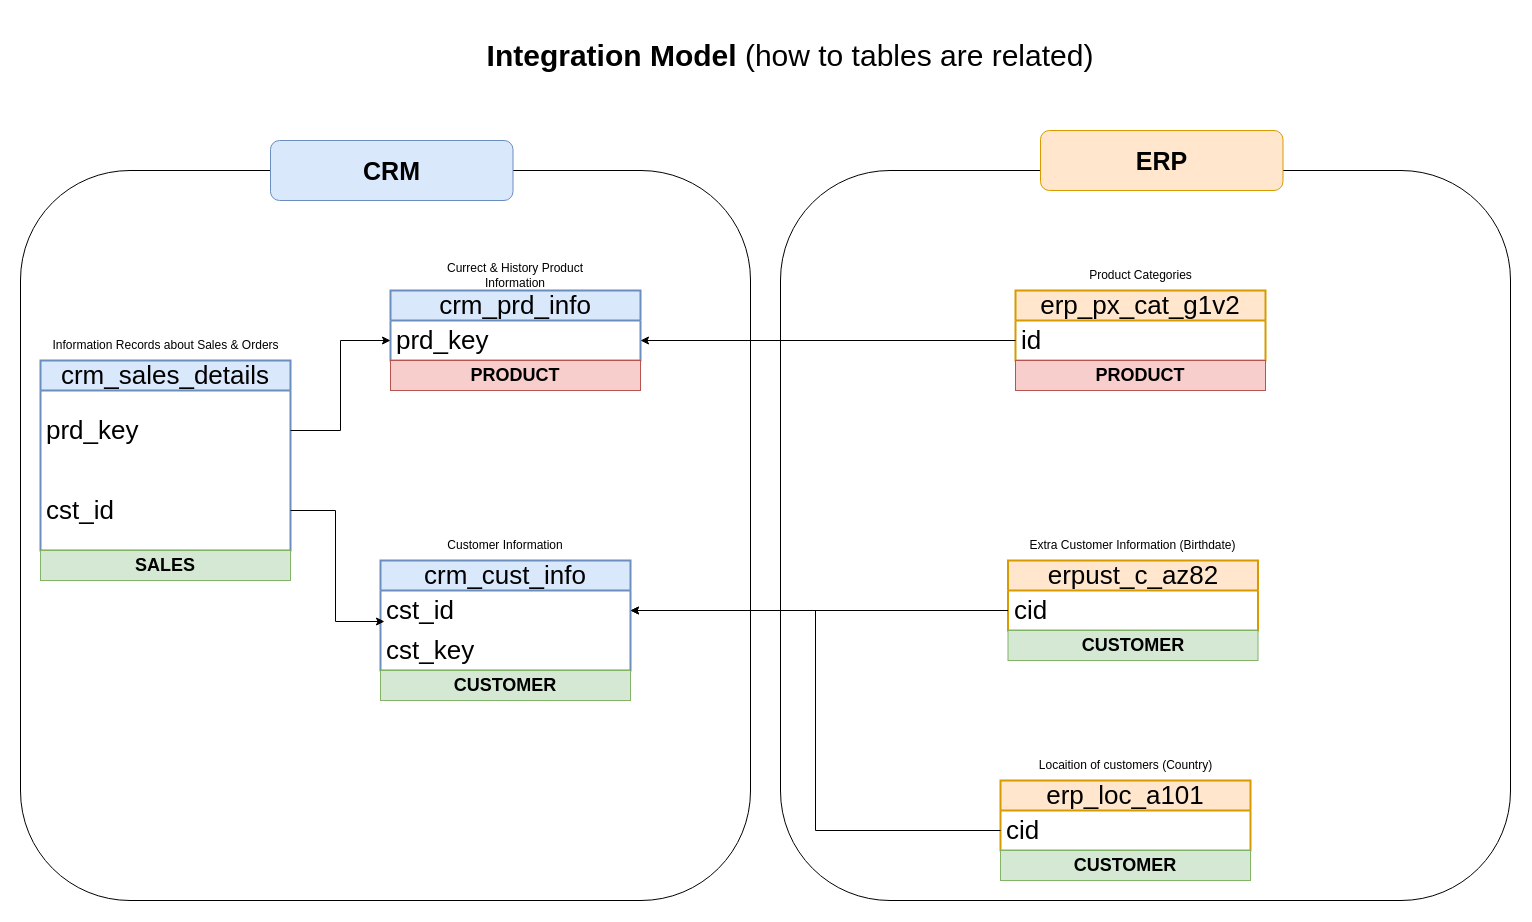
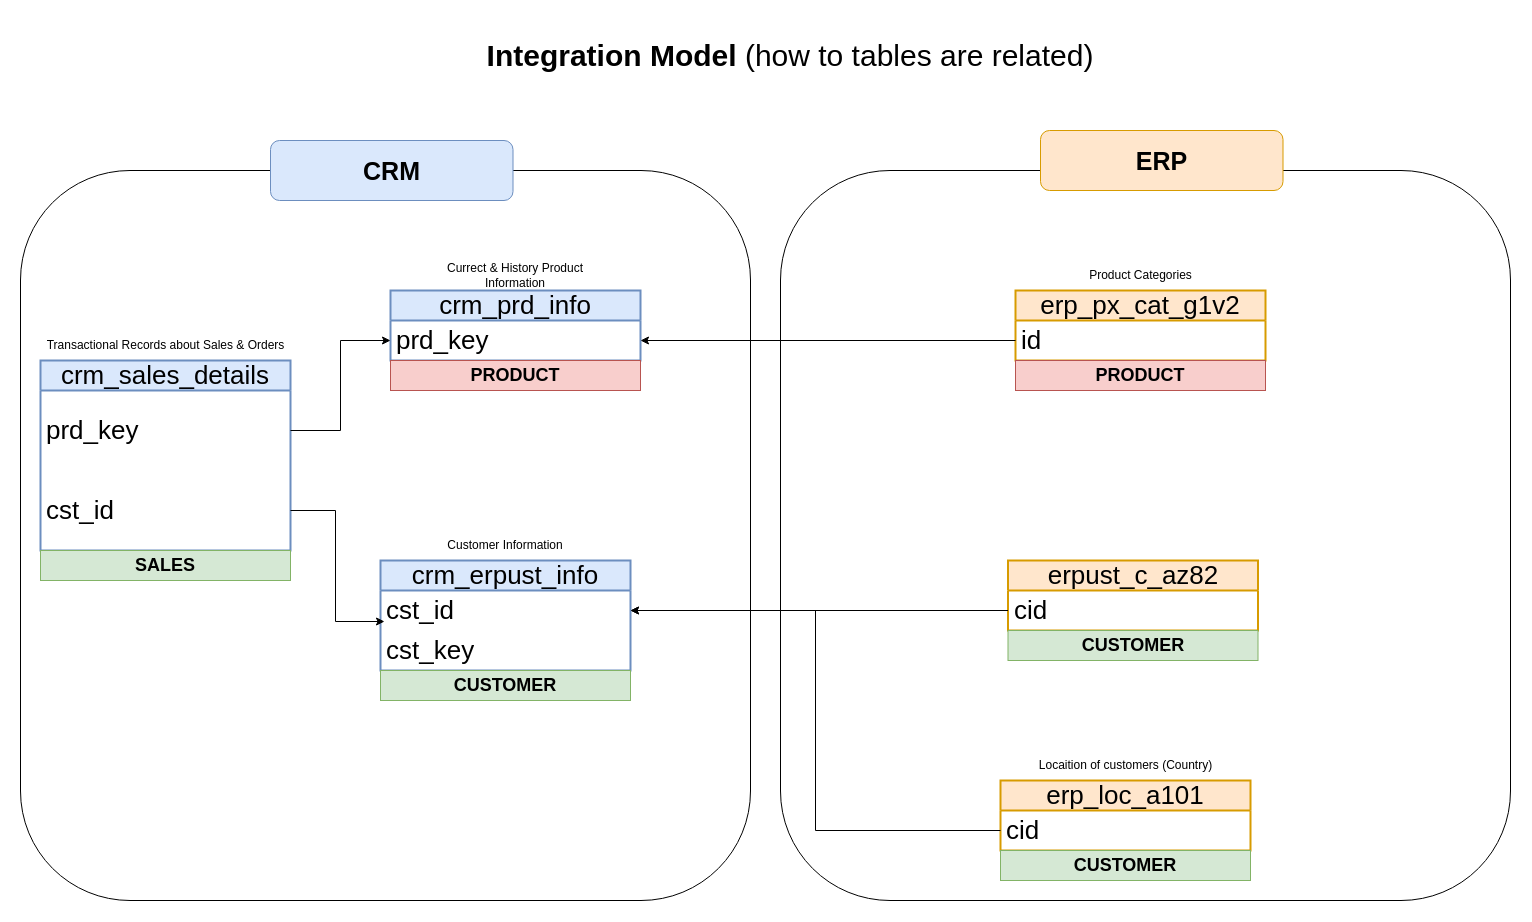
node "Information Records about Sales & Orders": label "Information Records about Sales & Orders" -> "Transactional Records about Sales & Orders"
node "Extra Customer Information (Birthdate)": removed
node "crm_cust_info": label "crm_cust_info" -> "crm_erpust_info"
